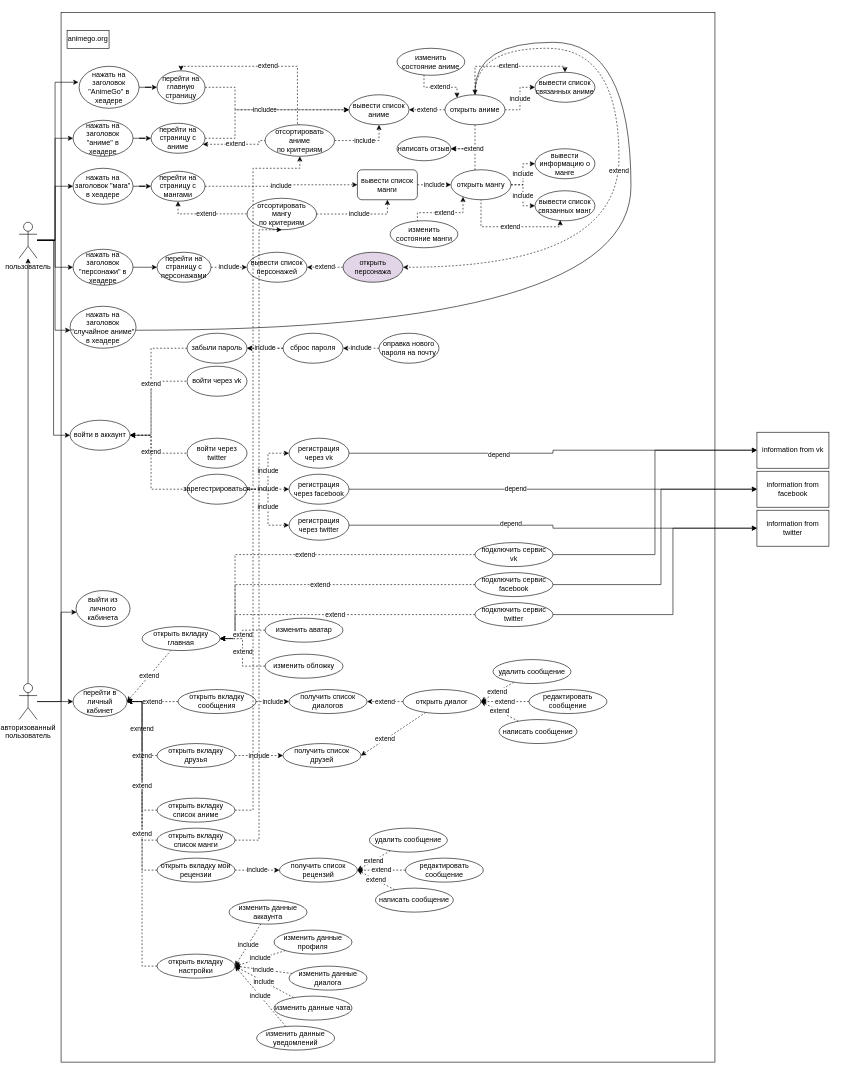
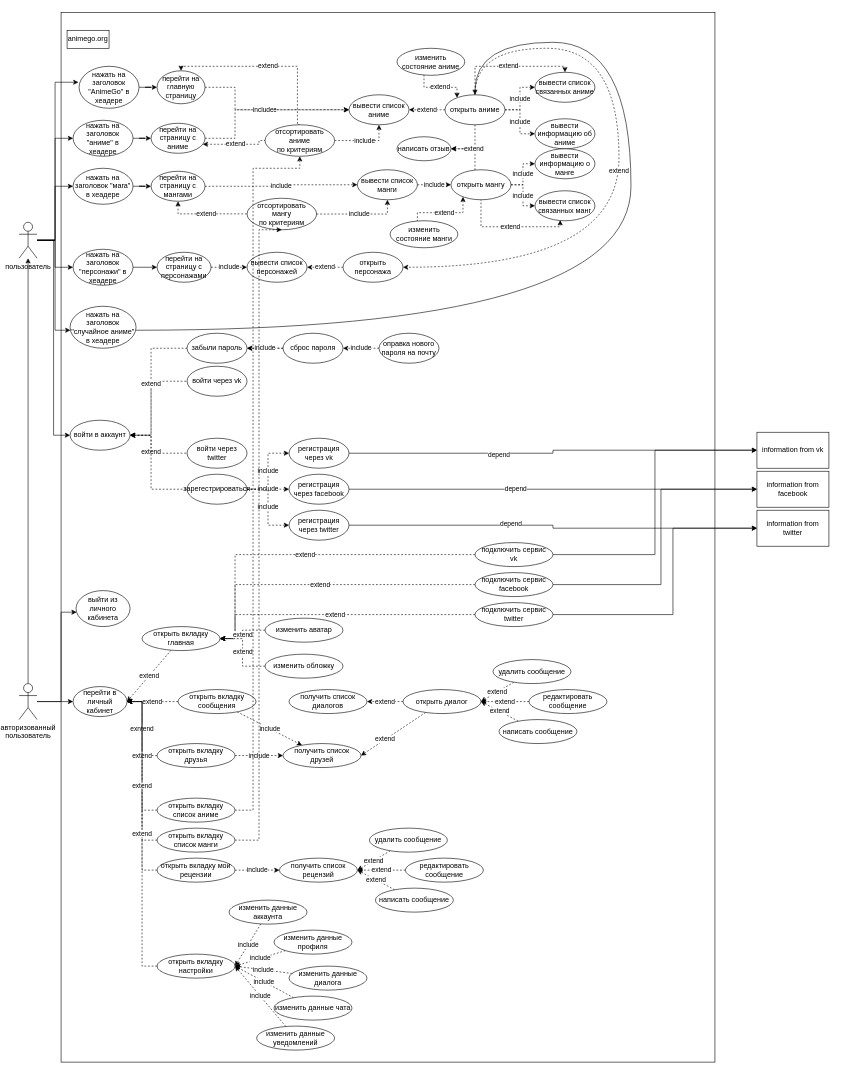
edge "открыть аниме" -> "вывести информацию об аниме": added, label "include"
node "вывести информацию об аниме": added
node "вывести список манги": shape rounded rectangle -> ellipse
node "открыть персонажа": fillcolor #e1d5e7 -> #ffffff
edge "открыть вкладку сообщения" -> "получить список диалогов": now "открыть вкладку сообщения" -> "получить список друзей"
